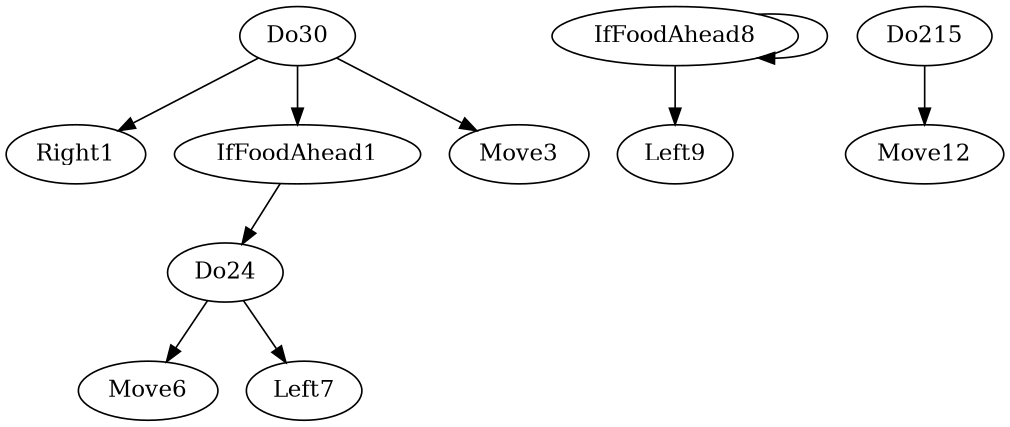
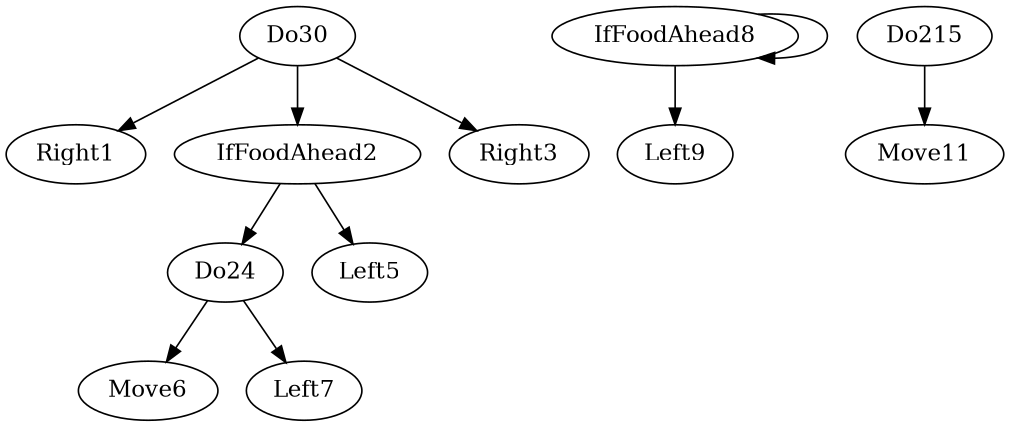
node "IfFoodAhead1": label "IfFoodAhead1" -> "IfFoodAhead2"
node "Move3": label "Move3" -> "Right3"
node "Move12": label "Move12" -> "Move11"
node "Left5": added
